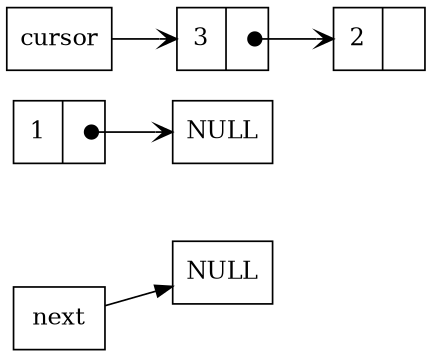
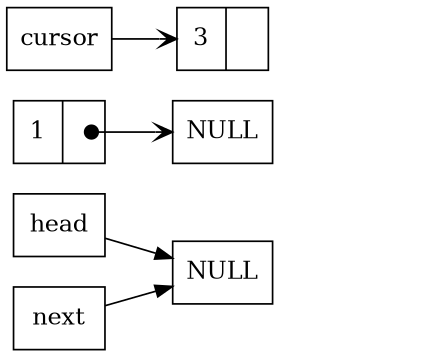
node "2": removed
node "head": added
